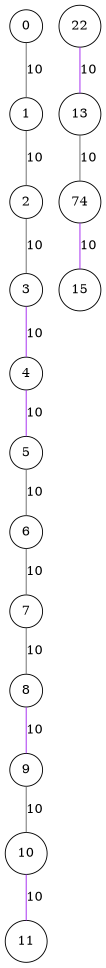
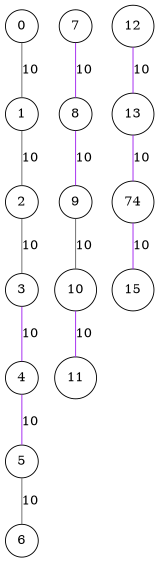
node "22": label "22" -> "12"
edge "13" -- "74": color gray40 -> purple
edge "6" -- "7": removed, label "10"
edge "7" -- "8": color gray40 -> purple
